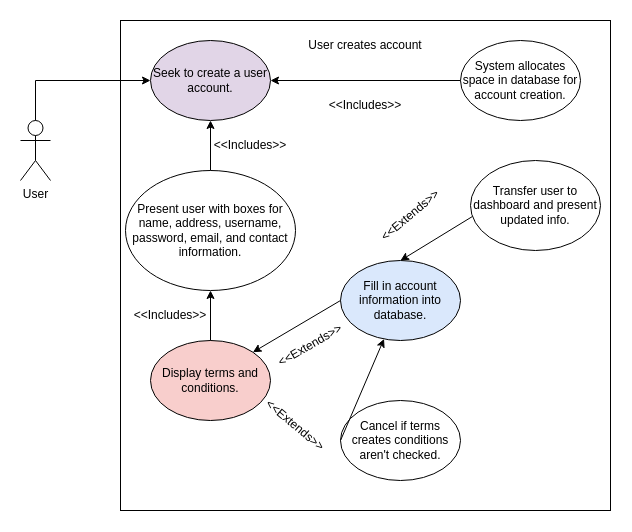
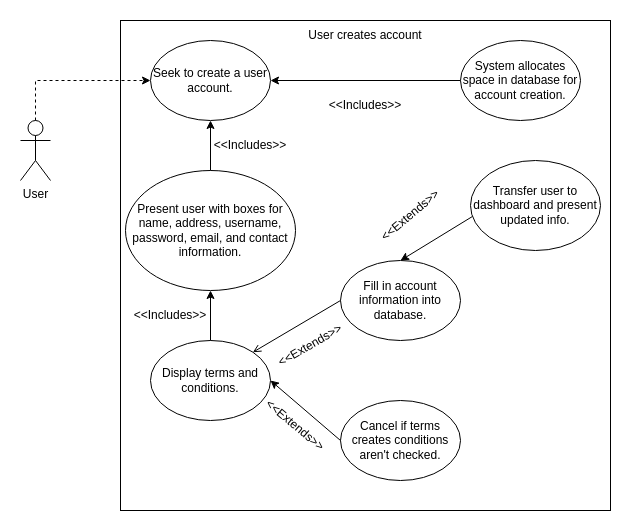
node "User creates account": moved (366, 46) -> (366, 36)
edge "User" -> "Seek to create a user account.": style solid -> dashed
node "Seek to create a user account.": fillcolor #e1d5e7 -> #ffffff
node "Fill in account information into database.": fillcolor #dae8fc -> #ffffff
edge "Fill in account information into database." -> "Display terms and conditions.": arrowhead classic -> open
node "Display terms and conditions.": fillcolor #f8cecc -> #ffffff
edge "Cancel if terms creates conditions aren't checked." -> "Fill in account information into database.": now "Cancel if terms creates conditions aren't checked." -> "Display terms and conditions."
